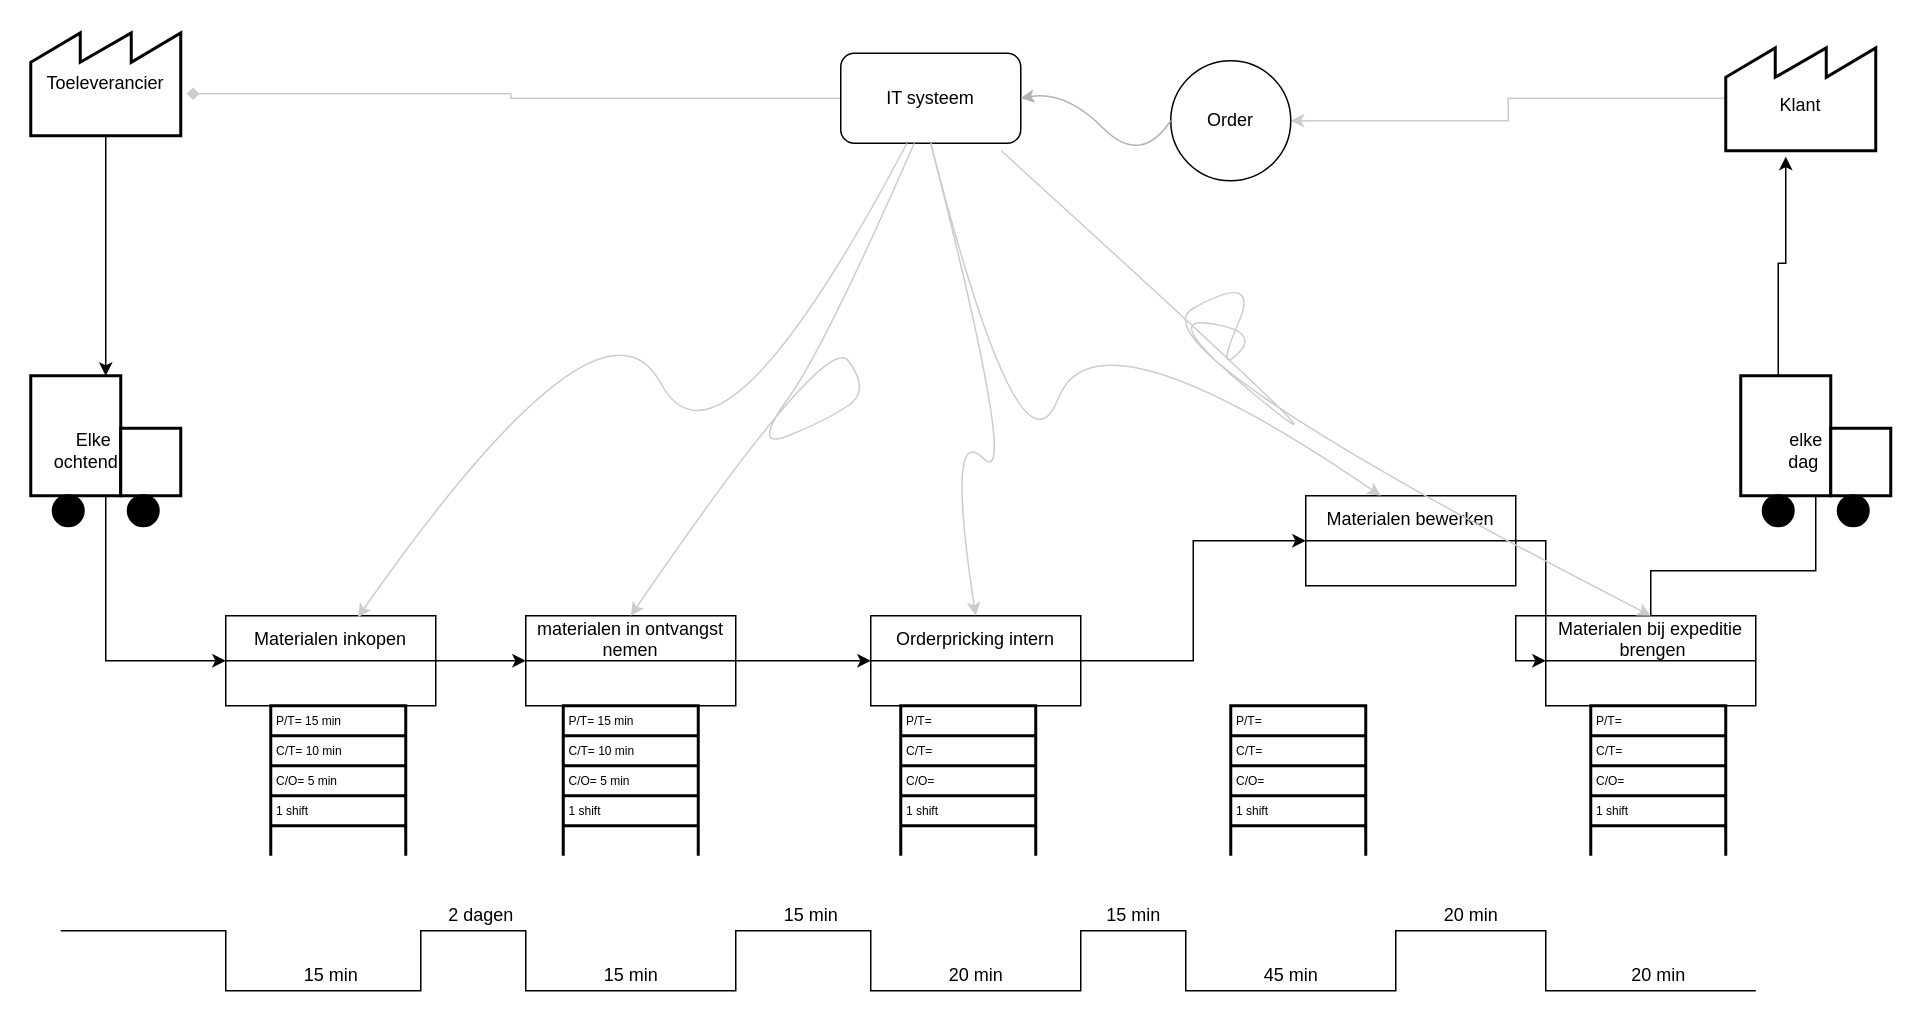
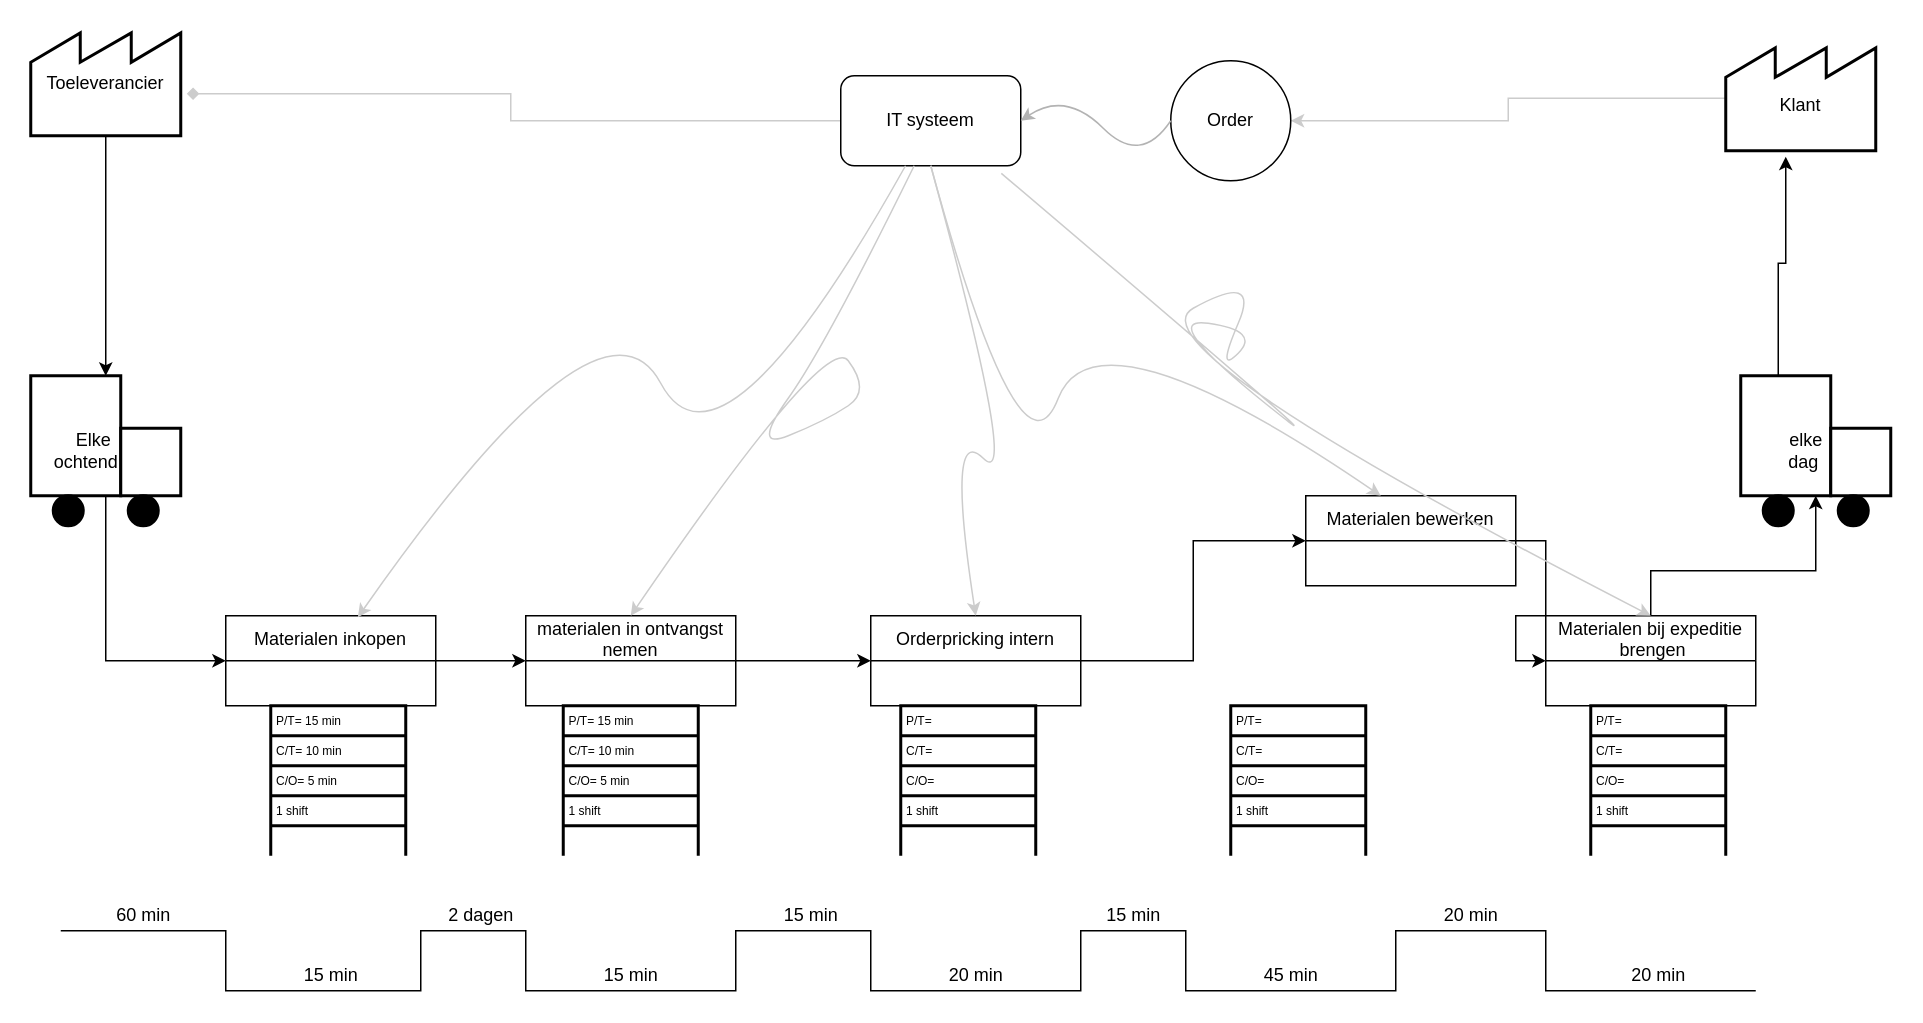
node "IT systeem": moved (931, 98) -> (931, 121)
edge "elke dag" -- "Materialen bij expeditie brengen": arrowhead none -> classic
node "60 min": added
